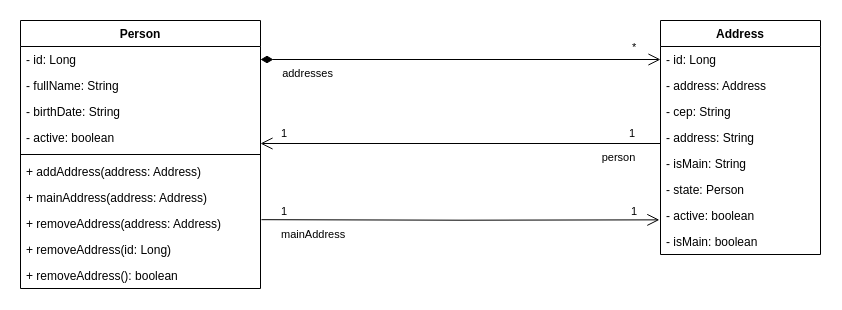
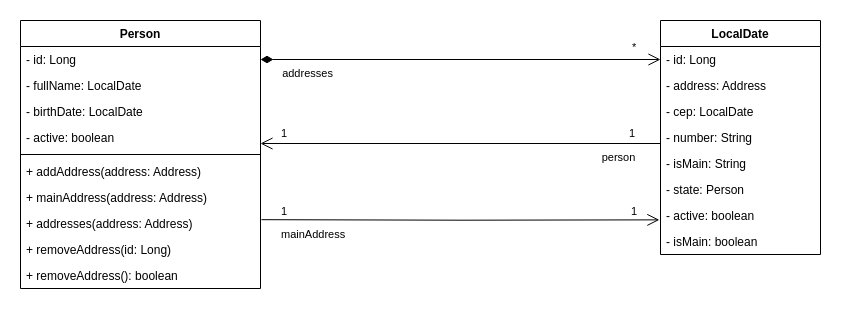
node "Address": label "Address" -> "LocalDate"
node "- fullName: String": label "- fullName: String" -> "- fullName: LocalDate"
node "- birthDate: String": label "- birthDate: String" -> "- birthDate: LocalDate"
node "- cep: String": label "- cep: String" -> "- cep: LocalDate"
node "- address: String": label "- address: String" -> "- number: String"
node "+ removeAddress(address: Address)": label "+ removeAddress(address: Address)" -> "+ addresses(address: Address)"
